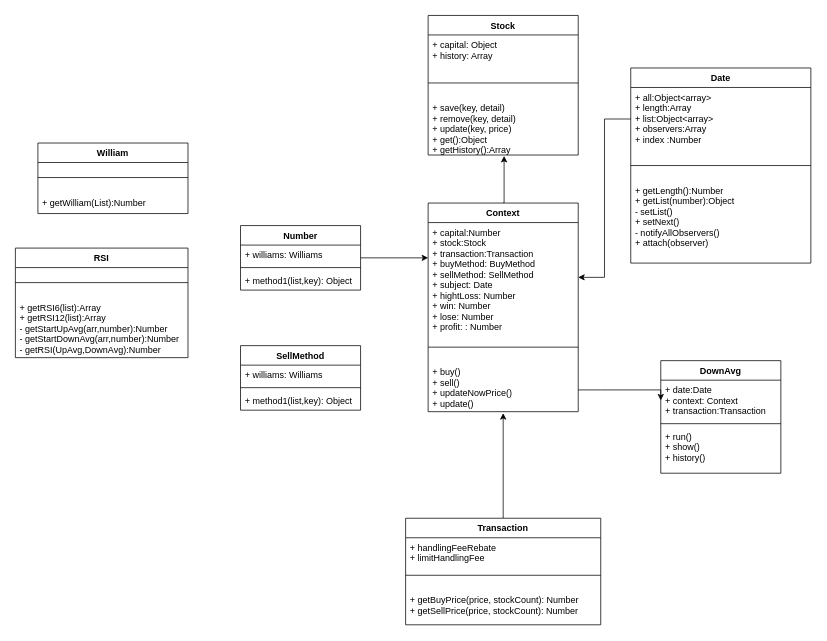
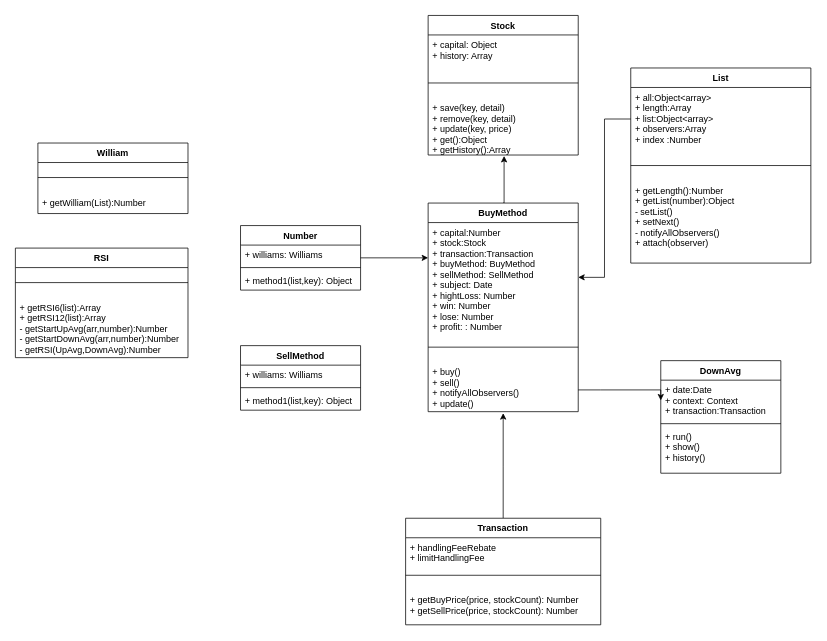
node "Date": label "Date" -> "List"
node "Context": label "Context" -> "BuyMethod"
node "+ buy() + sell() + updateNowPrice() + update()": label "+ buy() + sell() + updateNowPrice() + update()" -> "+ buy() + sell() + notifyAllObservers() + update()"
